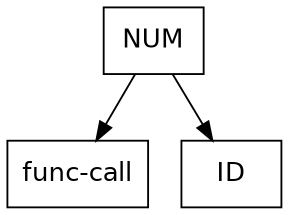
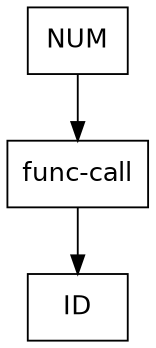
edge "NUM" -> "ID": now "func-call" -> "ID"
